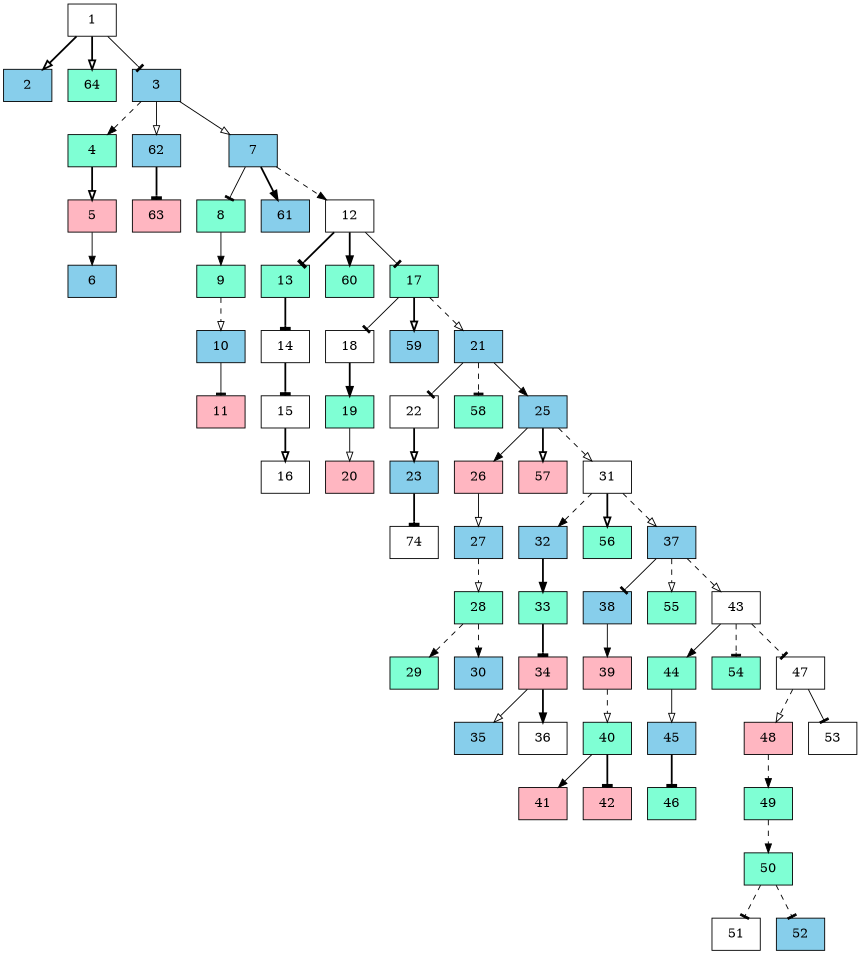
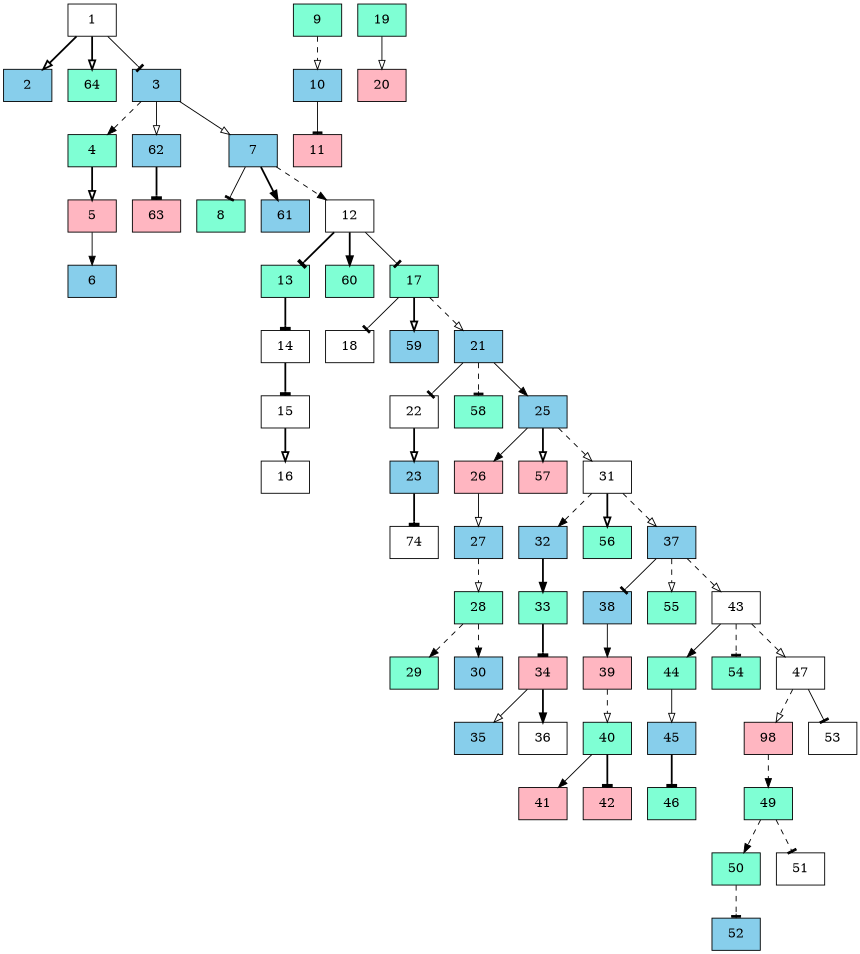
edge "8" -> "9": removed
edge "18" -> "19": removed
edge "43" -> "47": arrowhead tee -> onormal
node "48": label "48" -> "98"
edge "50" -> "51": now "49" -> "51"
